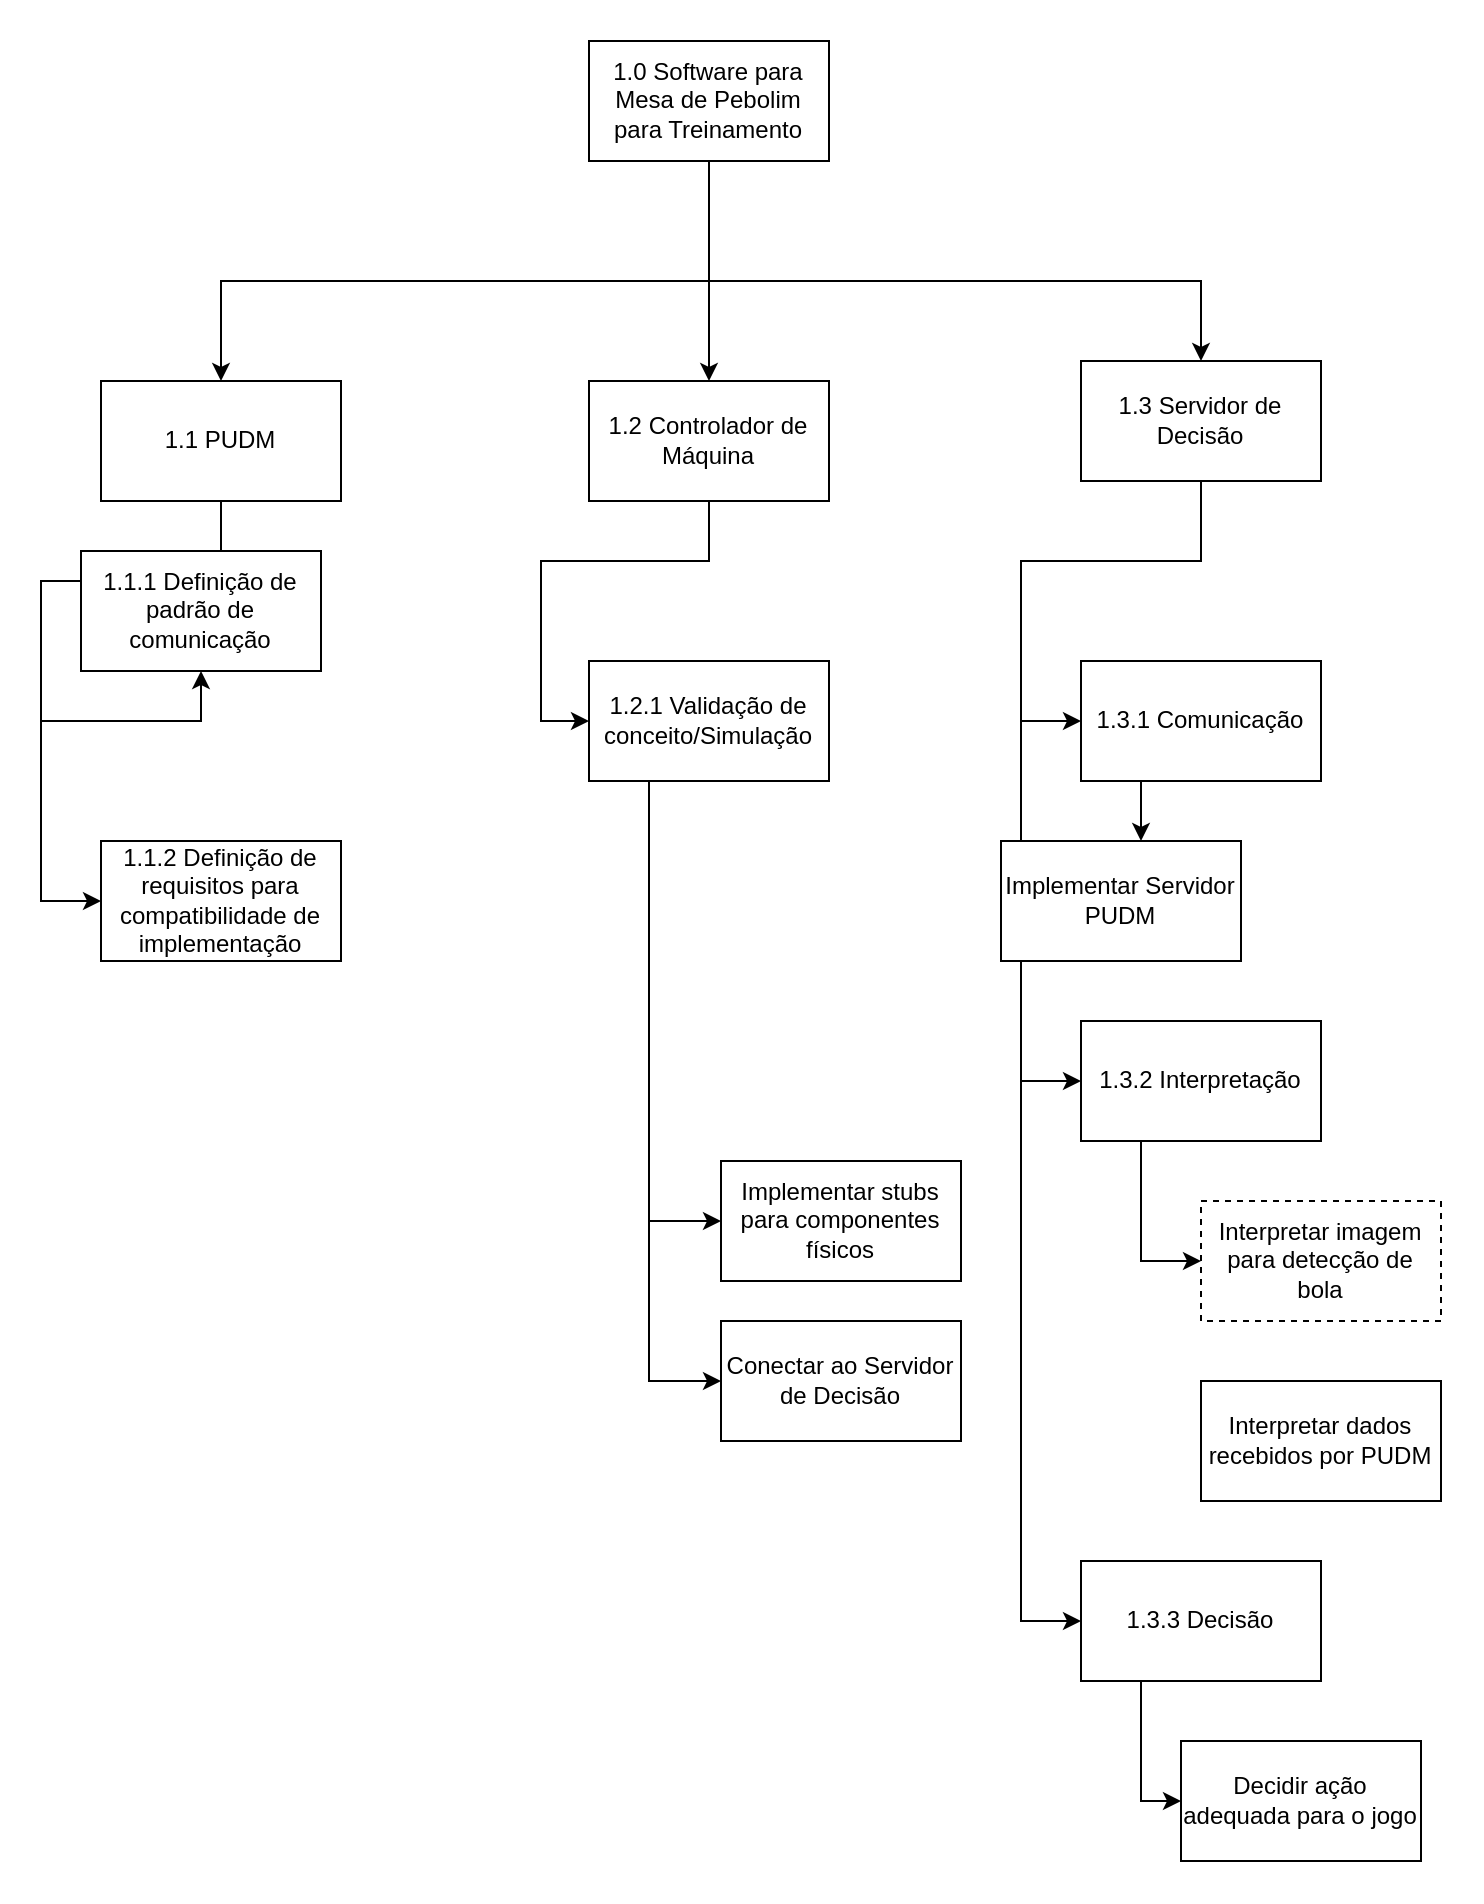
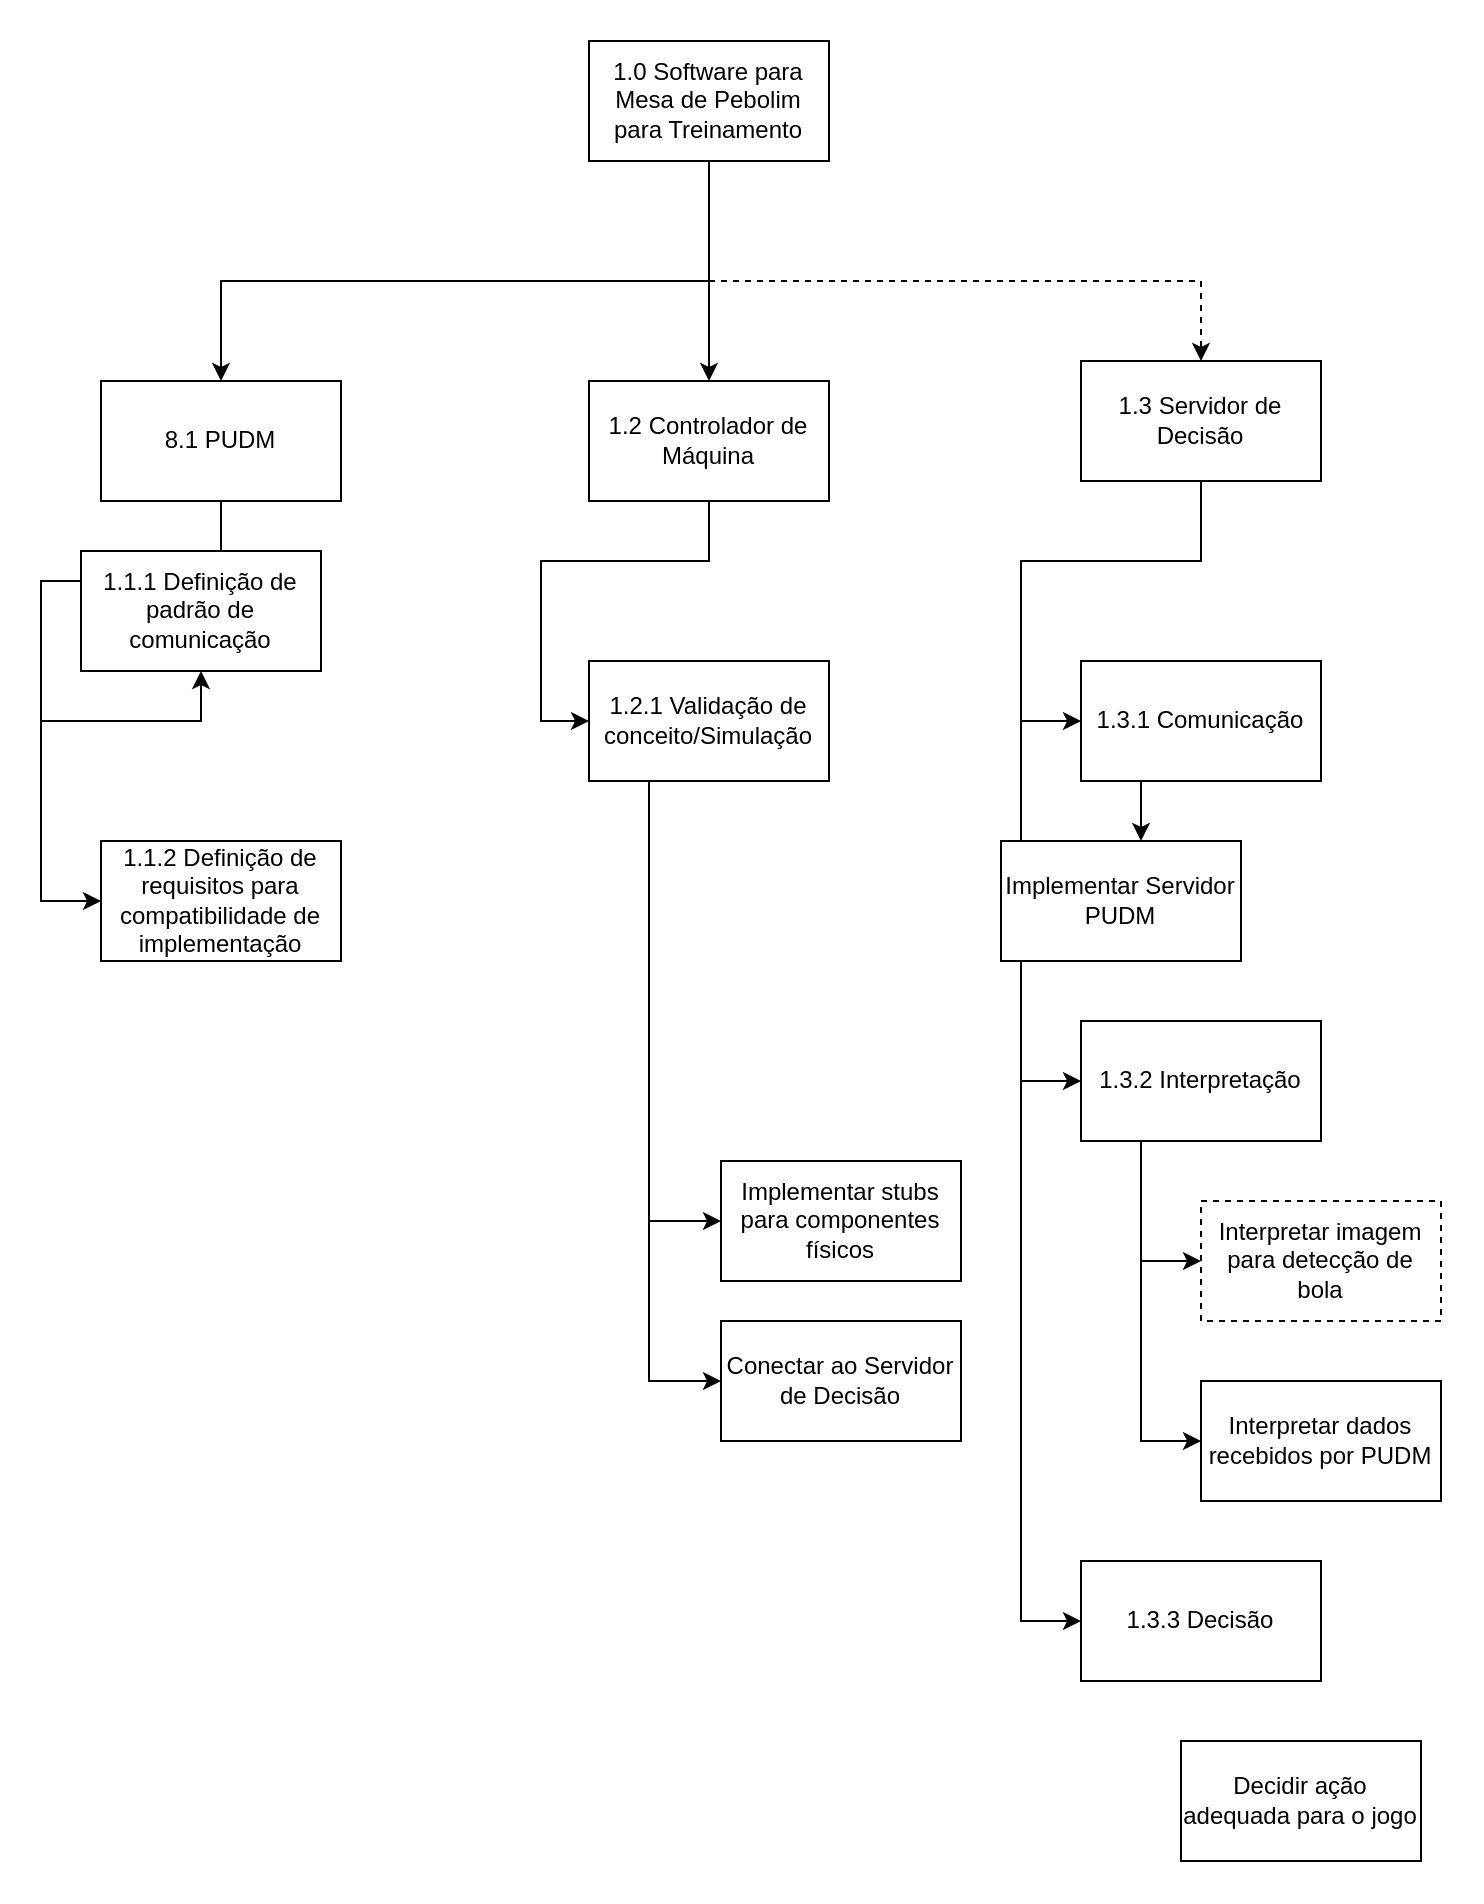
edge "1.0 Software para Mesa de Pebolim para Treinamento" -> "1.3 Servidor de Decisão": style solid -> dashed
node "1.1 PUDM": label "1.1 PUDM" -> "8.1 PUDM"
edge "1.3.2 Interpretação" -> "Interpretar dados recebidos por PUDM": added
edge "1.3.3 Decisão" -> "Decidir ação adequada para o jogo": removed
